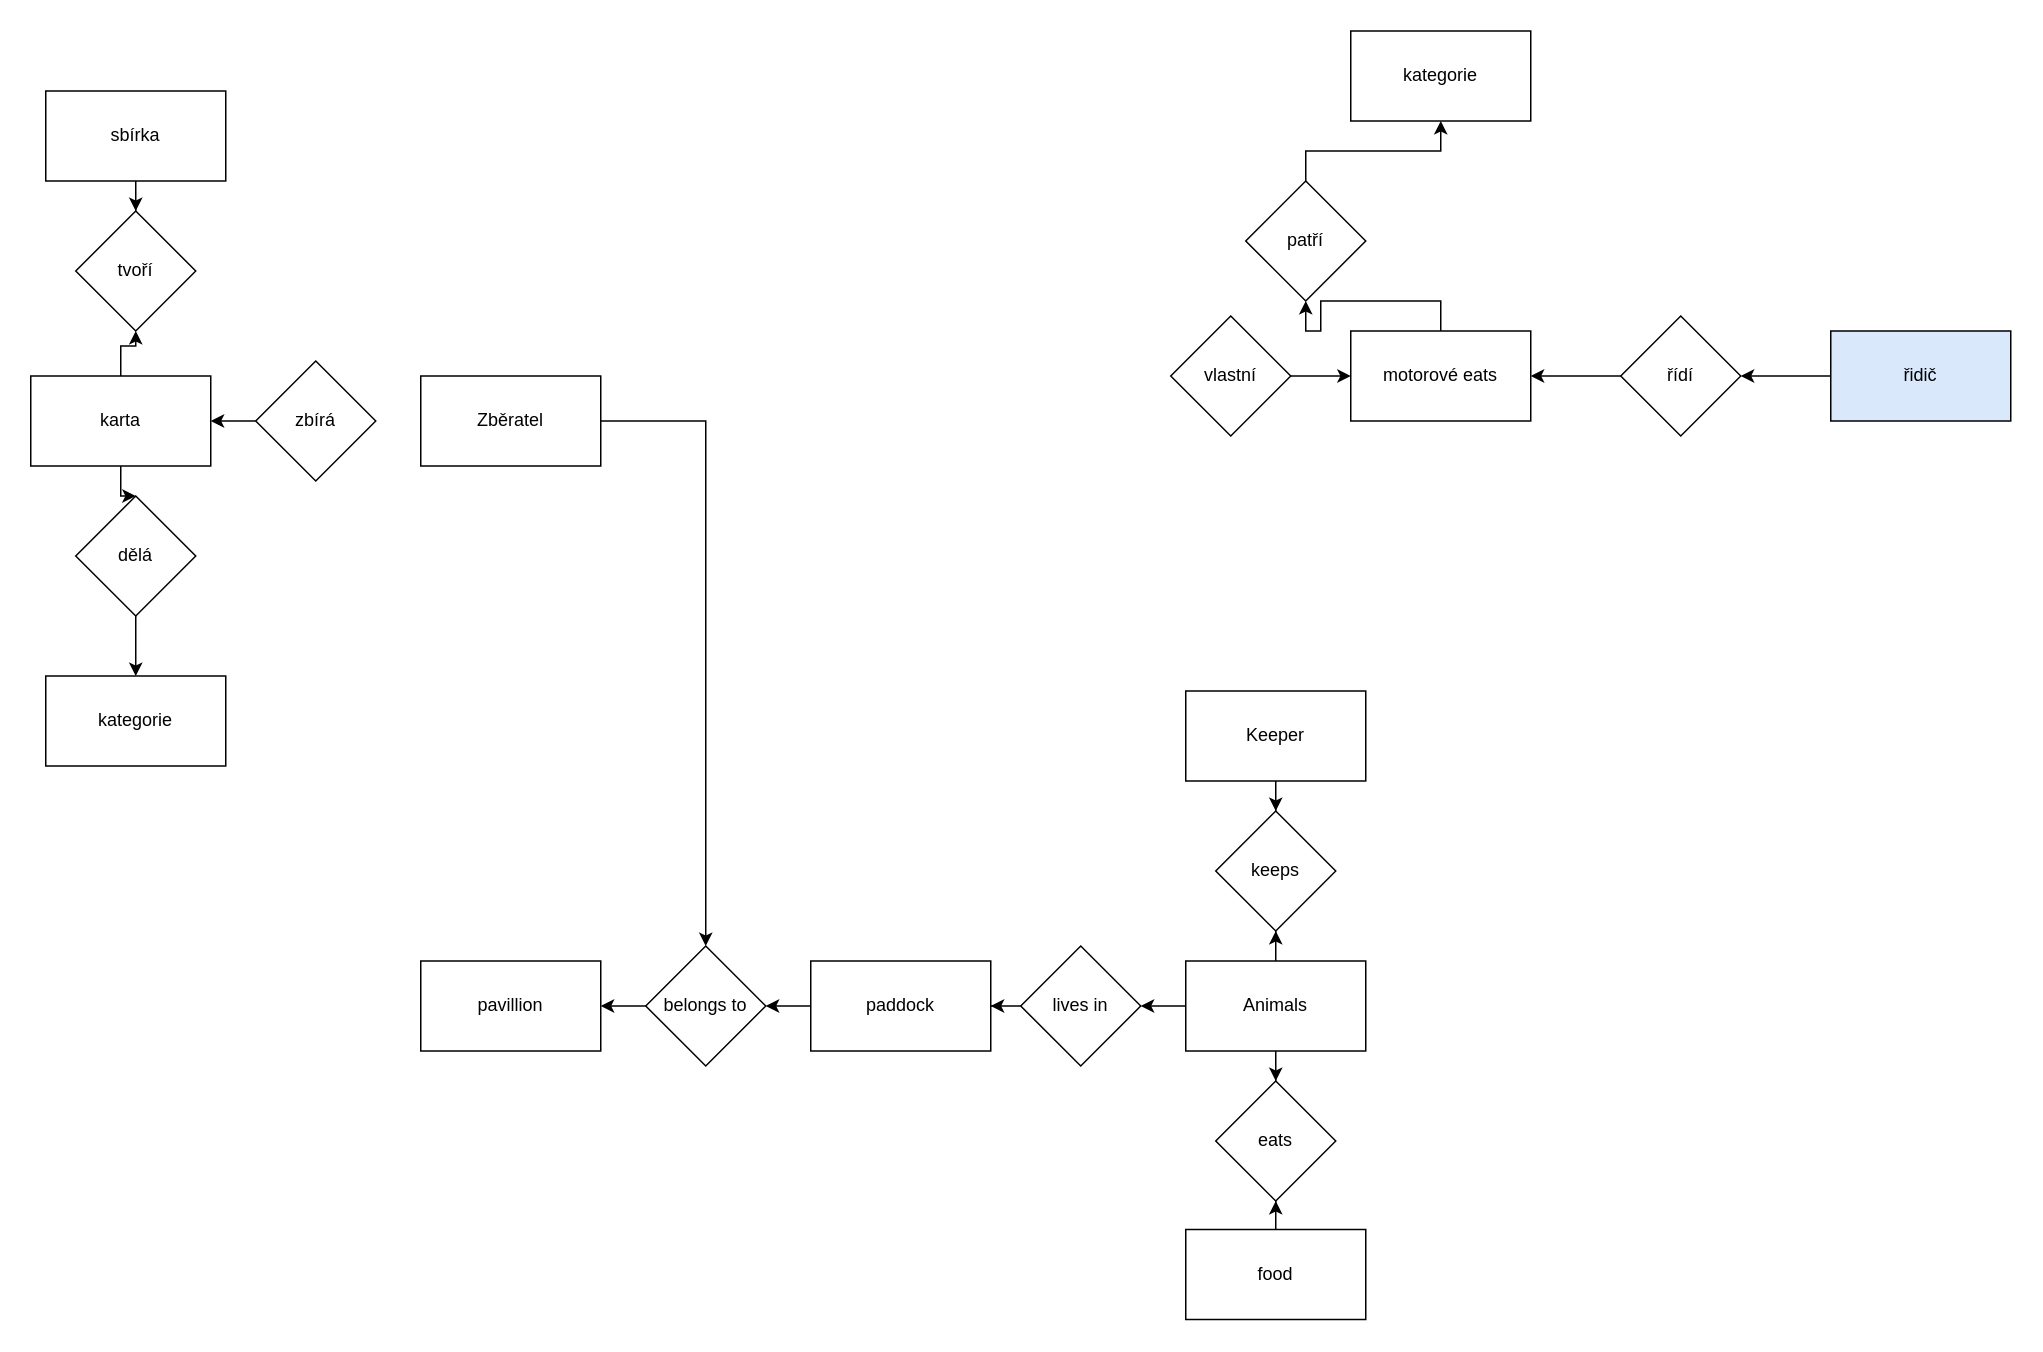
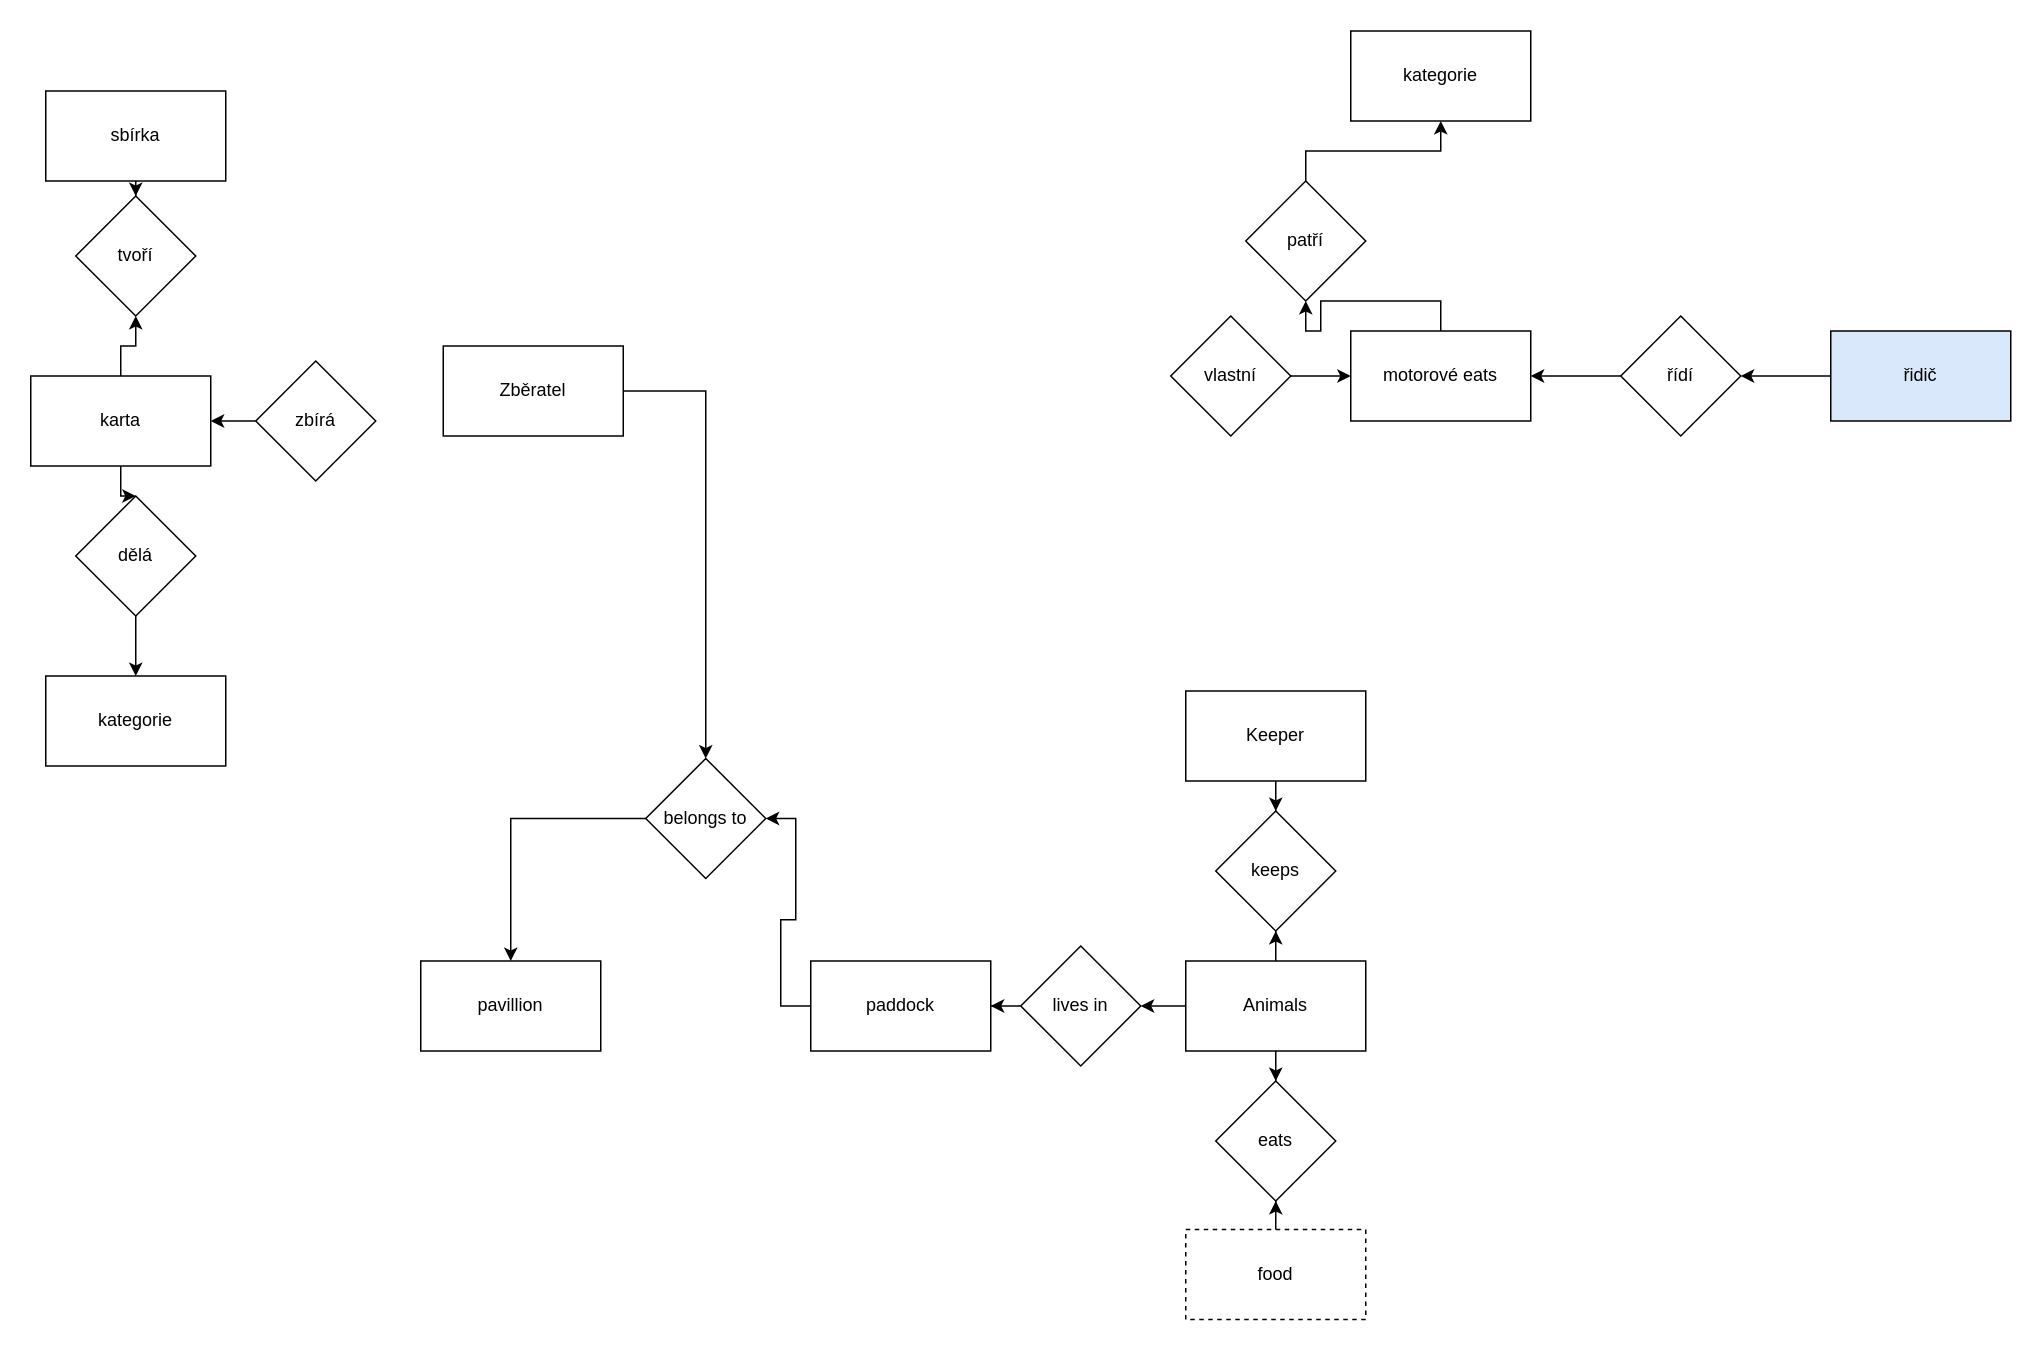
node "tvoří": moved (136, 271) -> (136, 256)
node "Zběratel": moved (511, 421) -> (533, 391)
node "belongs to": moved (706, 1006) -> (706, 818)
node "food": style solid -> dashed
